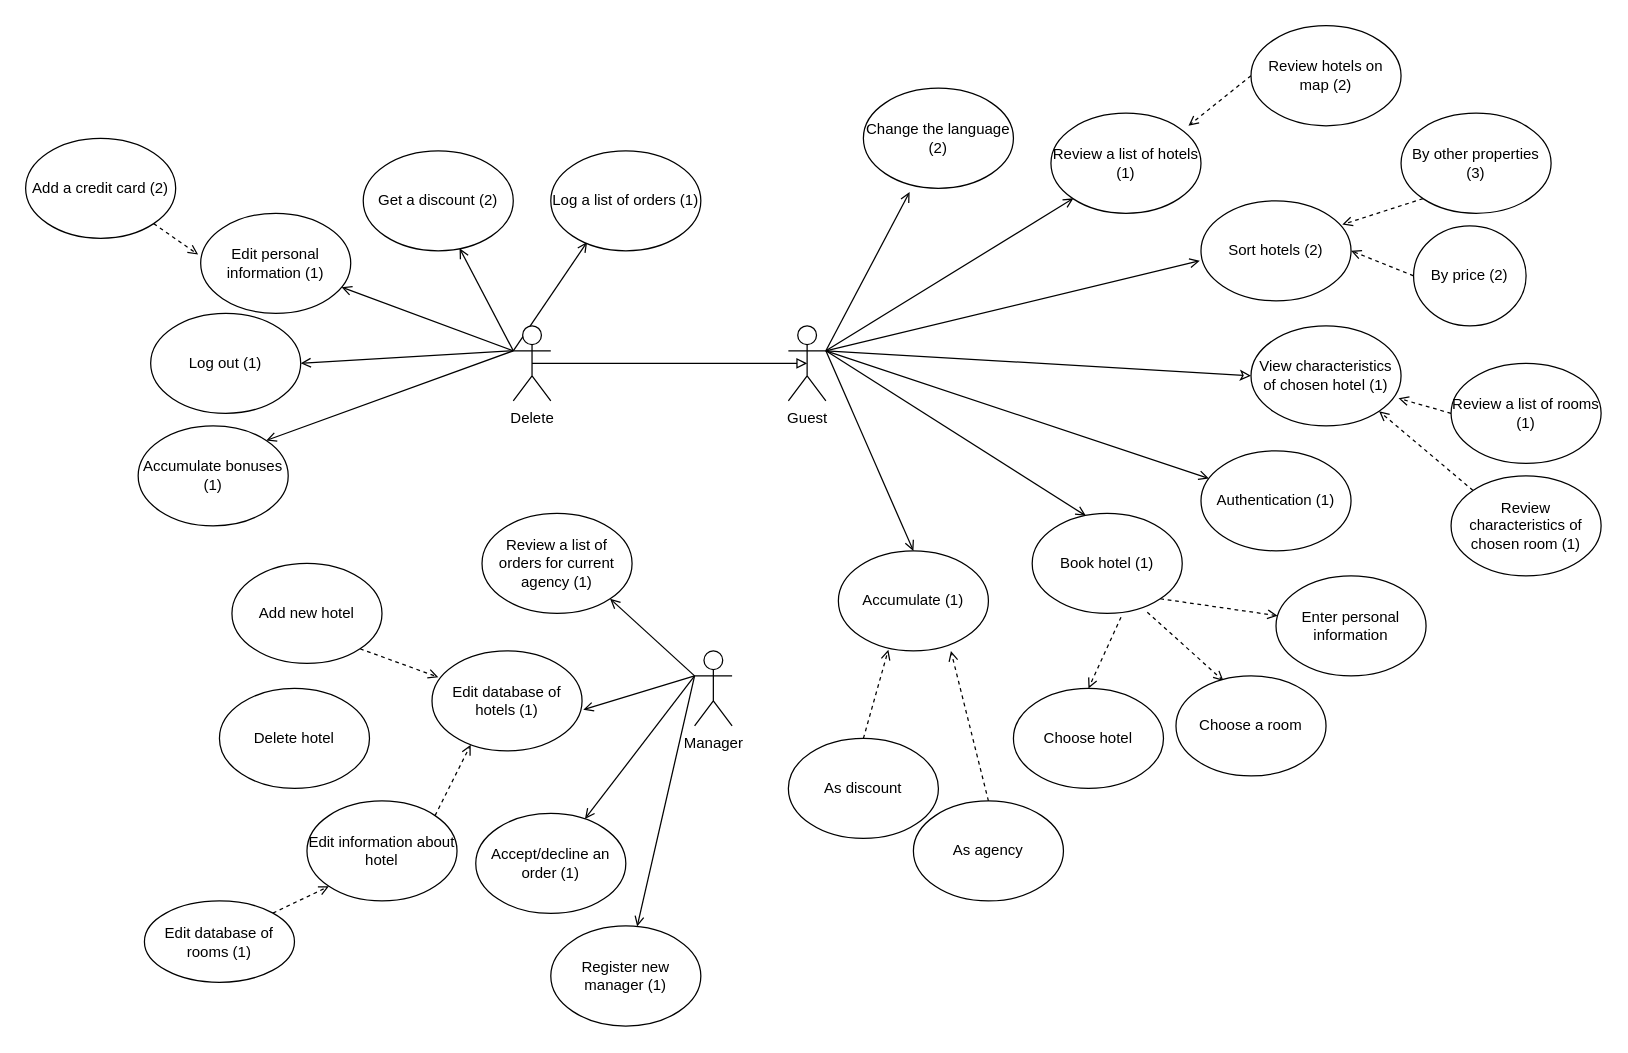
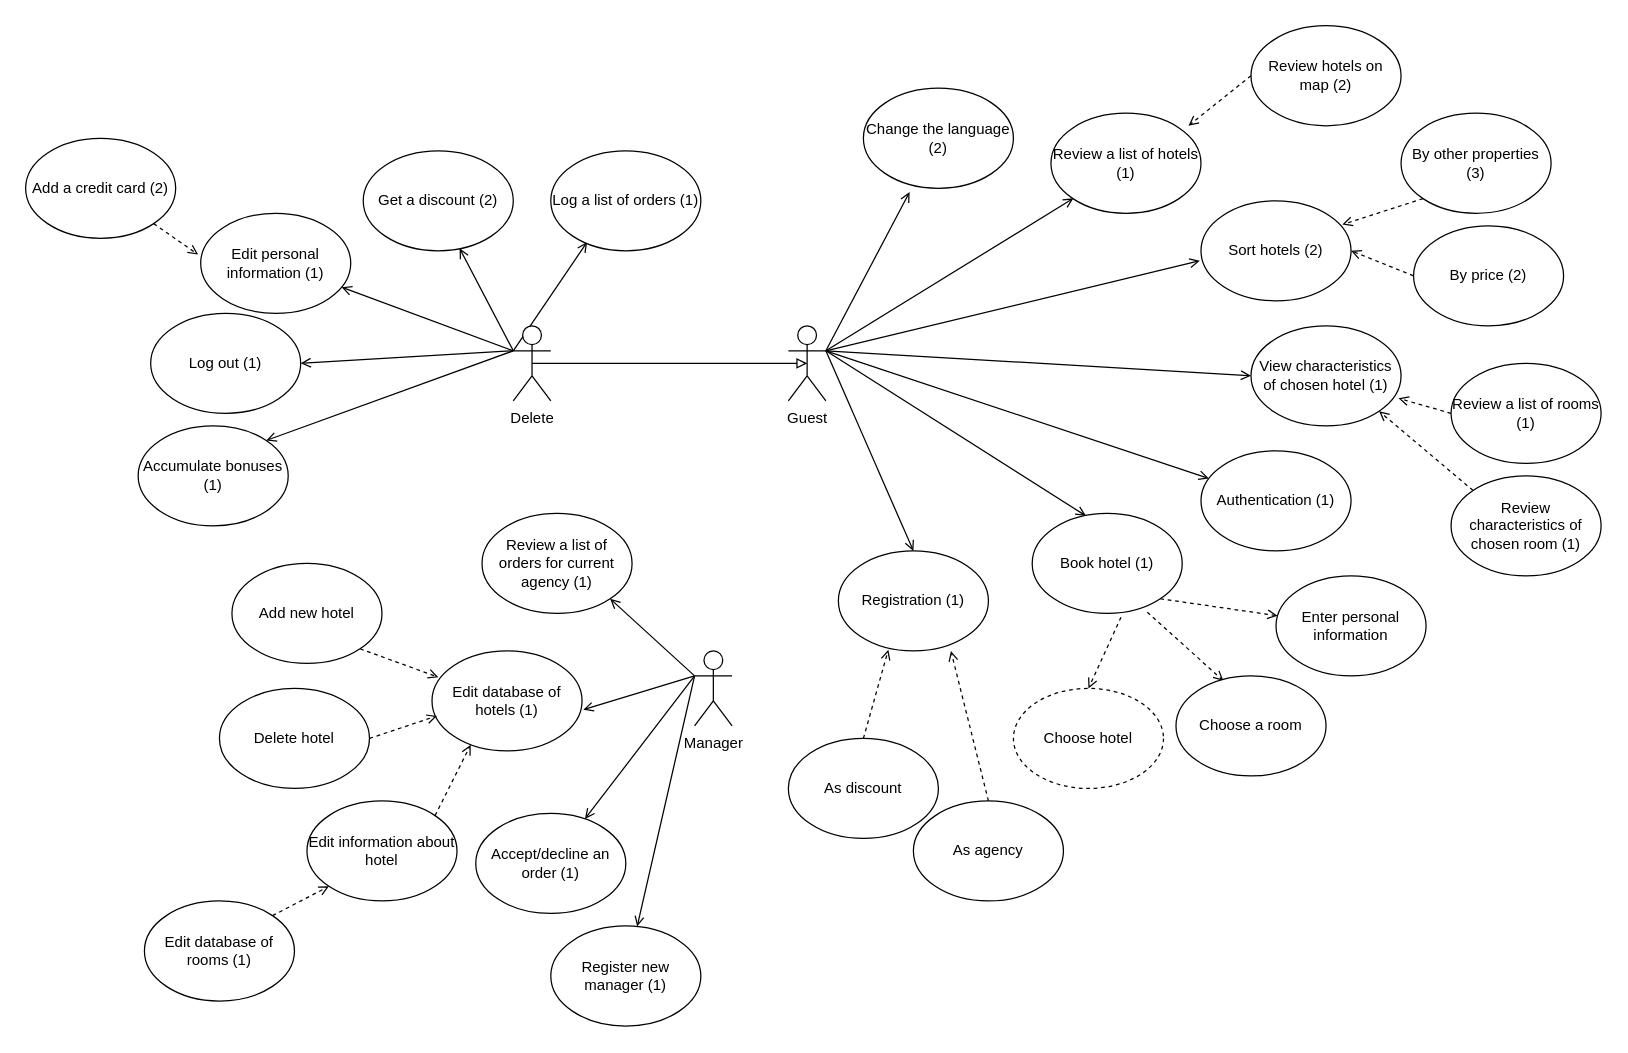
node "By price (2)": size 113x100 -> 150x100
edge "Guest" -> "View characteristics of chosen hotel (1)": arrowhead classic -> open
node "Accumulate (1)": label "Accumulate (1)" -> "Registration (1)"
edge "Delete hotel" -> "Edit database of hotels (1)": added
node "Choose hotel": style solid -> dashed
node "Edit database of rooms (1)": size 150x81 -> 150x100
